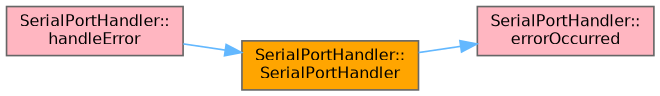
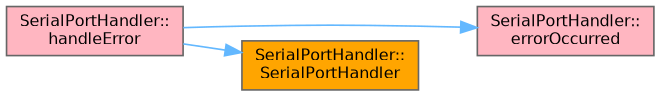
edge "SerialPortHandler:: SerialPortHandler" -> "SerialPortHandler:: errorOccurred": now "SerialPortHandler:: handleError" -> "SerialPortHandler:: errorOccurred"
